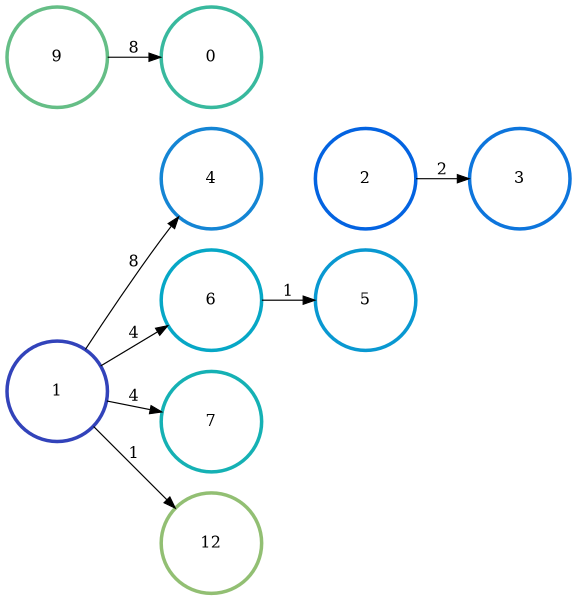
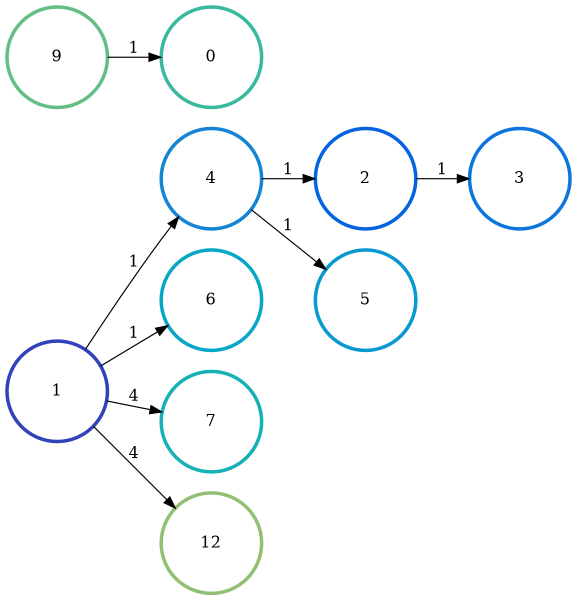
edge "9" -> "0": label "8" -> "1"
edge "2" -> "3": label "2" -> "1"
edge "4" -> "2": added, label "1"
edge "1" -> "4": label "8" -> "1"
edge "6" -> "5": now "4" -> "5"
edge "1" -> "6": label "4" -> "1"
edge "1" -> "12": label "1" -> "4"
